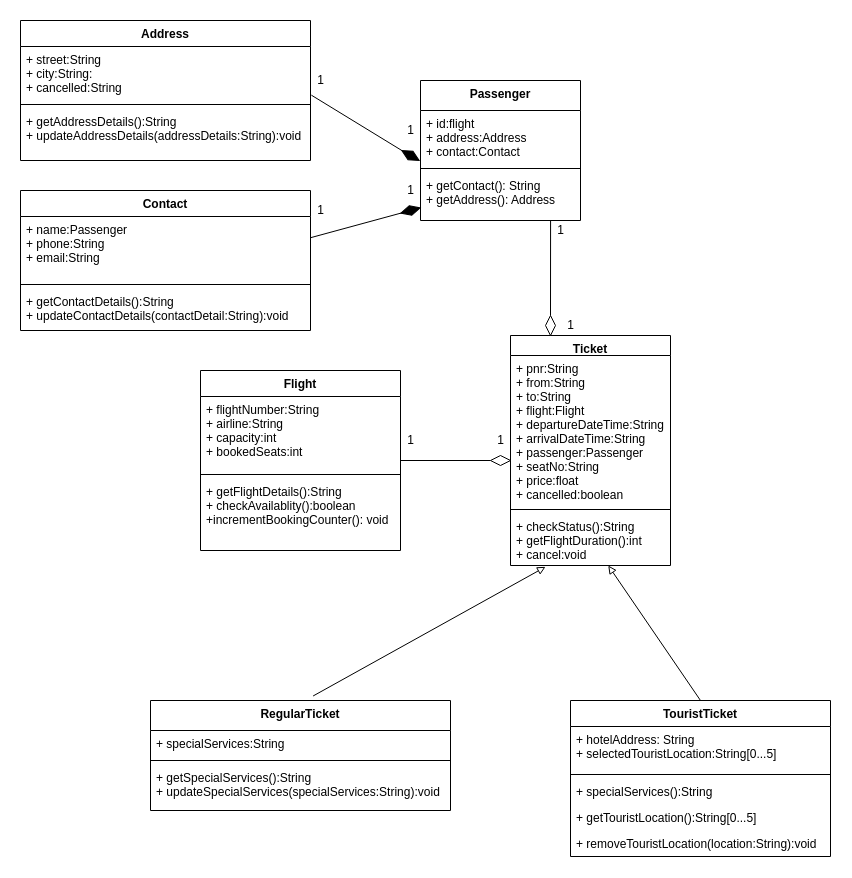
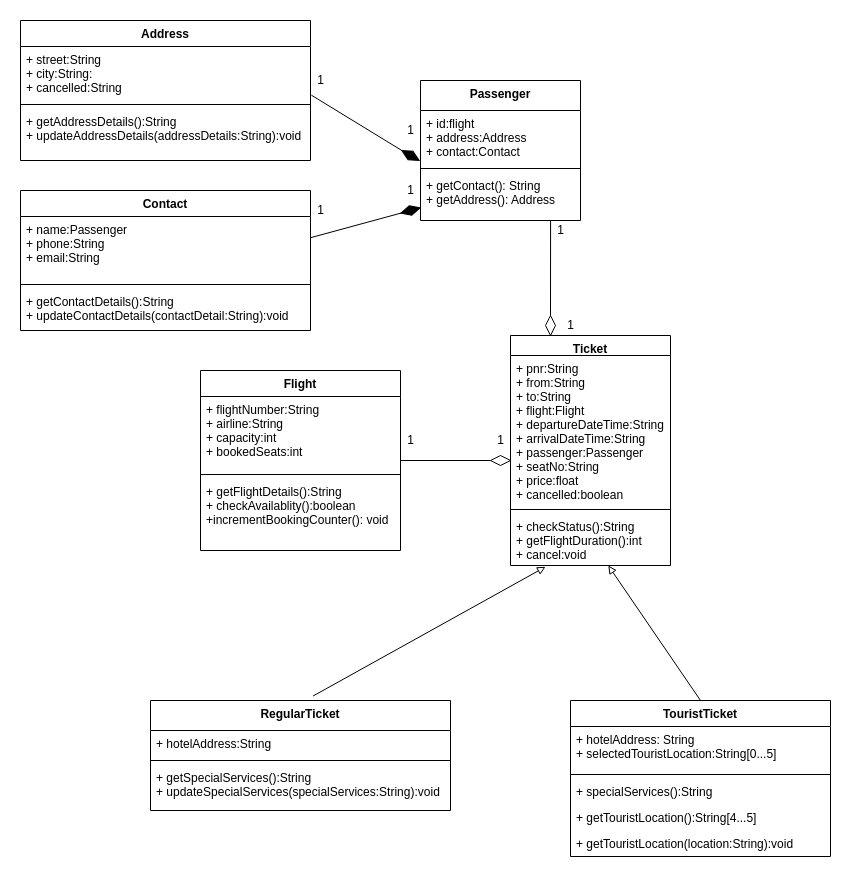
node "+ specialServices:String": label "+ specialServices:String" -> "+ hotelAddress:String"
node "+ getTouristLocation():String[0...5]": label "+ getTouristLocation():String[0...5]" -> "+ getTouristLocation():String[4...5]"
node "+ removeTouristLocation(location:String):void": label "+ removeTouristLocation(location:String):void" -> "+ getTouristLocation(location:String):void"
